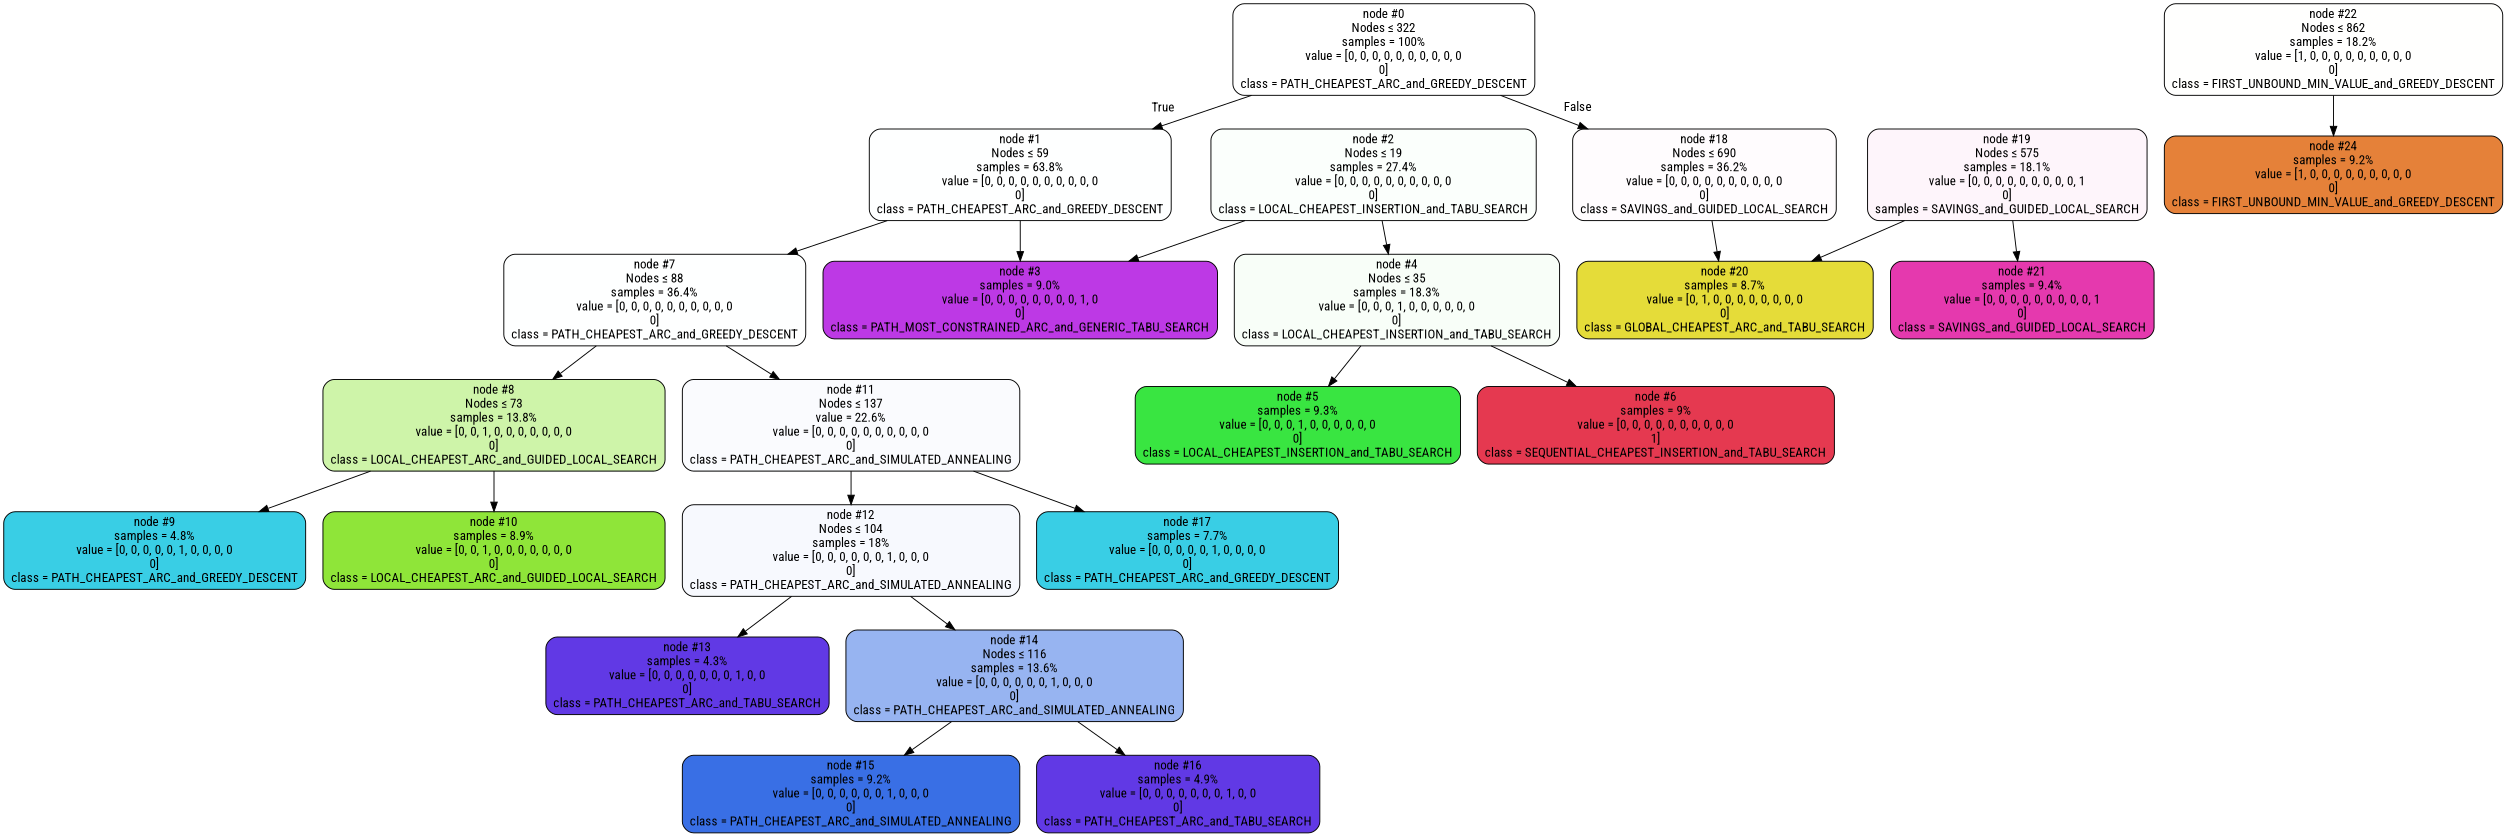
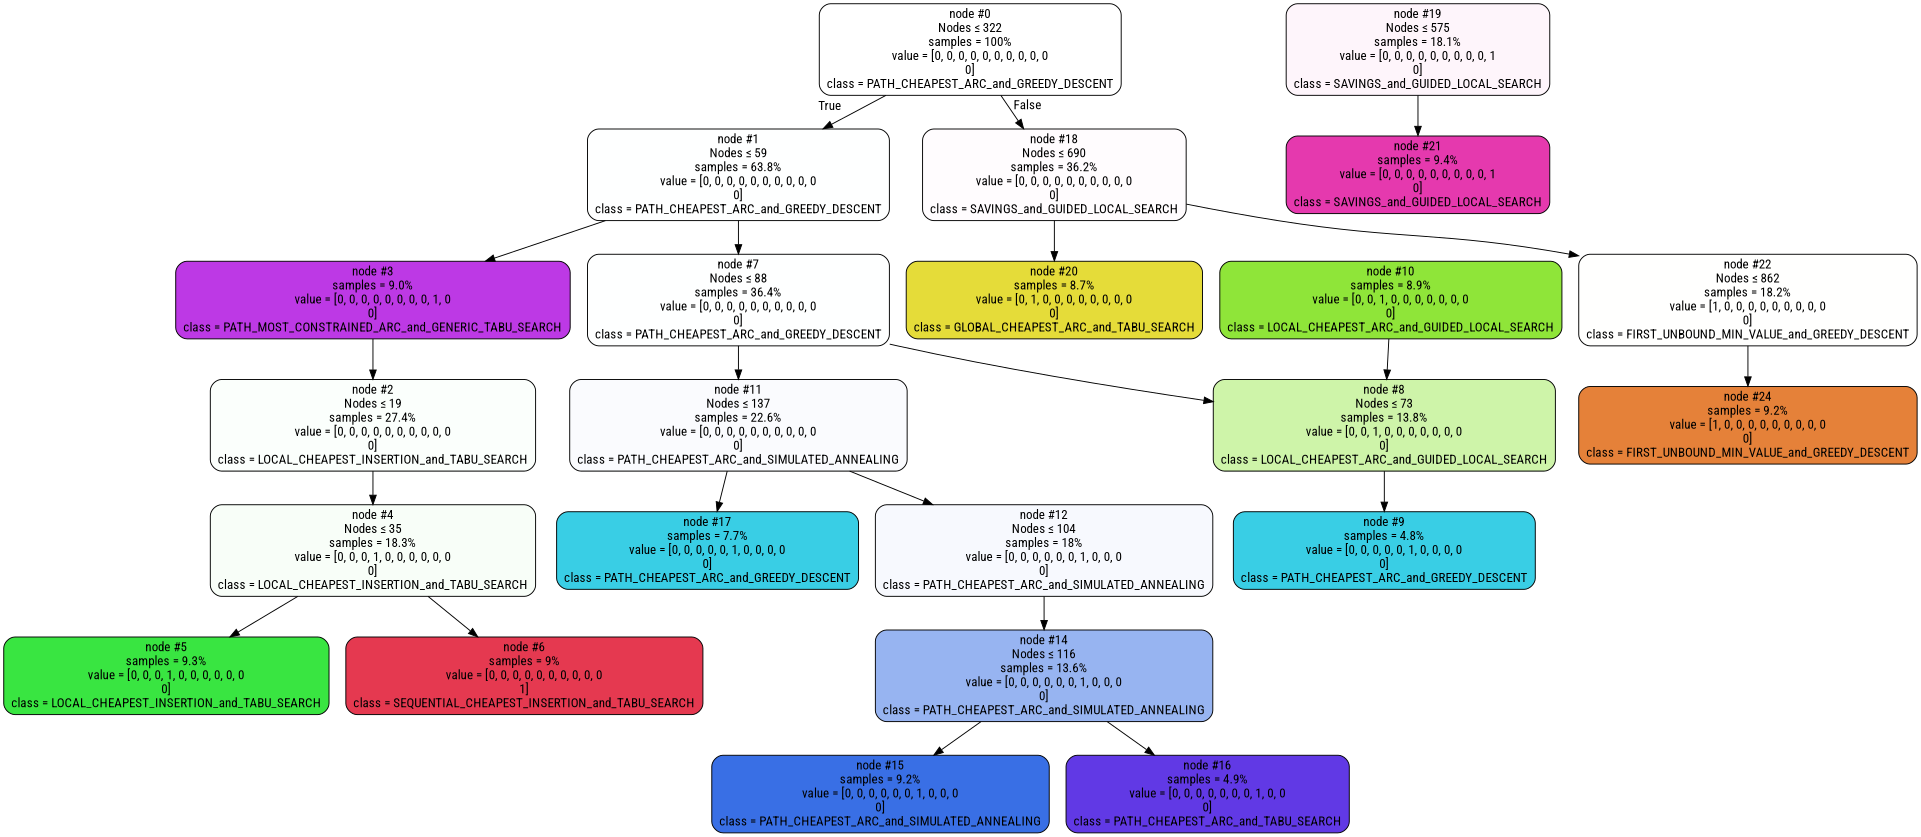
node "node #19": text "samples = SAVINGS_and_GUIDED_LOCAL_SEARCH" -> "class = SAVINGS_and_GUIDED_LOCAL_SEARCH"
edge "node #18" -> "node #22": added
edge "node #2" -> "node #3": reversed
edge "node #19" -> "node #20": removed
node "node #11": text "value = 22.6%" -> "samples = 22.6%"
edge "node #8" -> "node #10": reversed
node "node #13": removed
